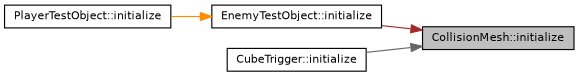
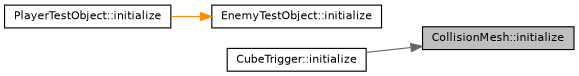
edge "EnemyTestObject::initialize" -> "CollisionMesh::initialize": removed
